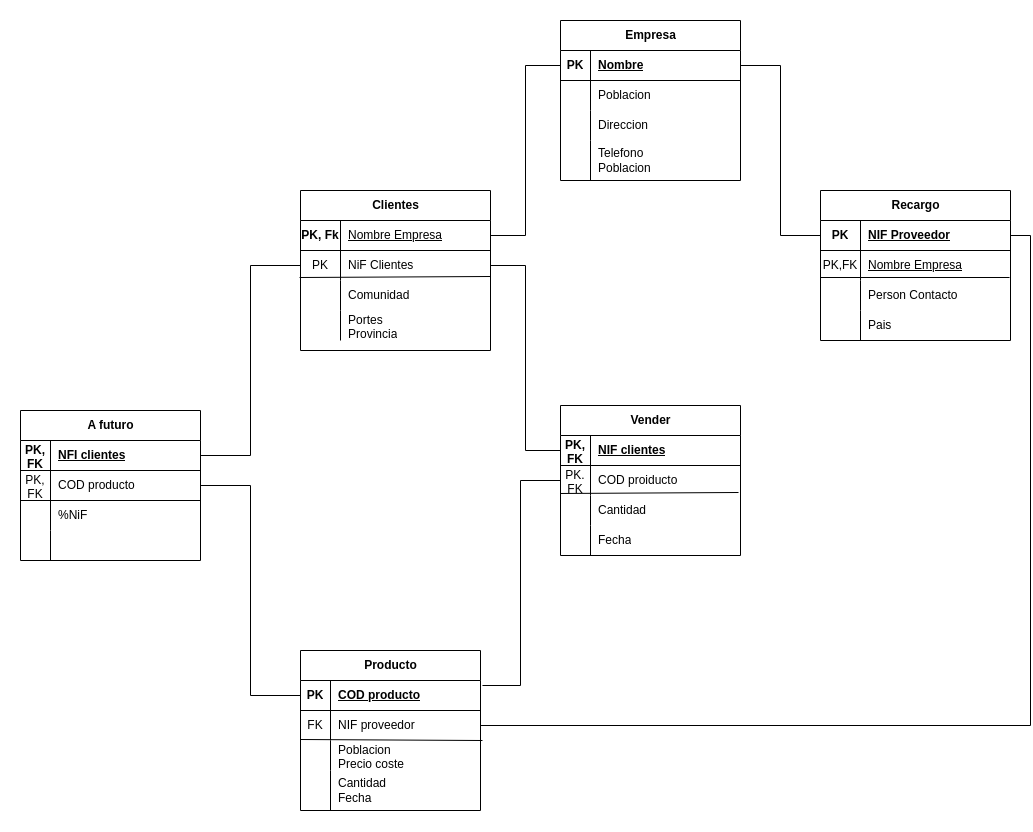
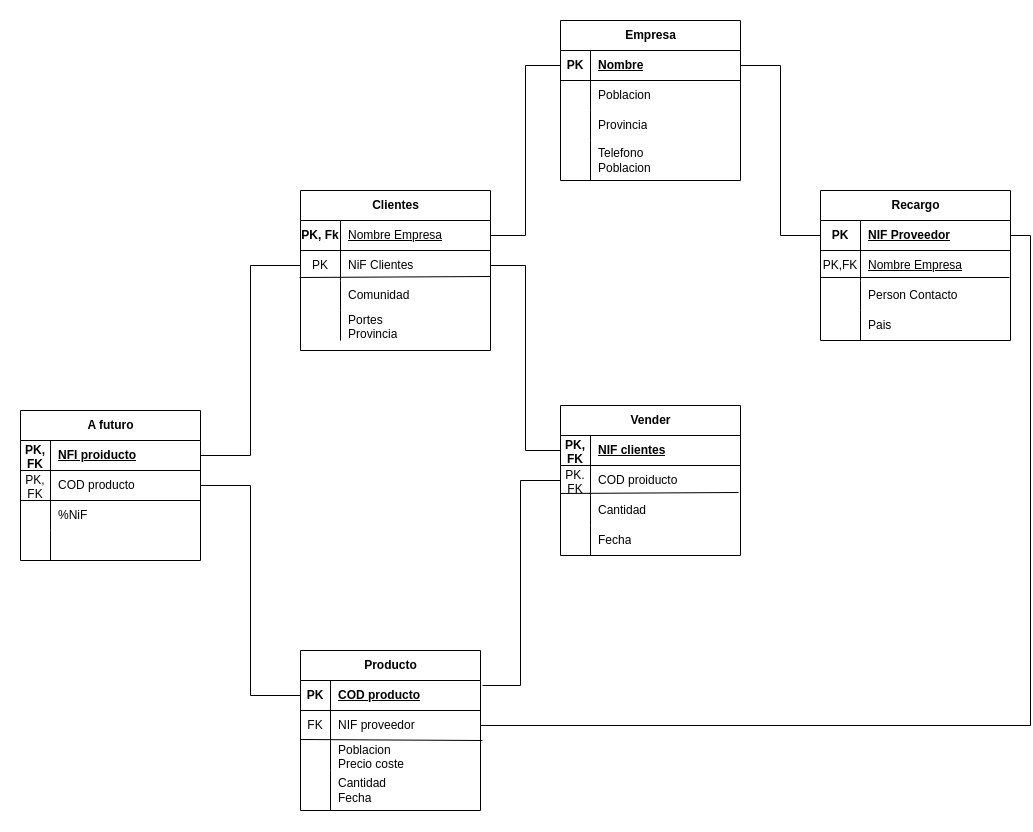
node "Direccion": label "Direccion" -> "Provincia"
node "NFI clientes": label "NFI clientes" -> "NFI proiducto"
